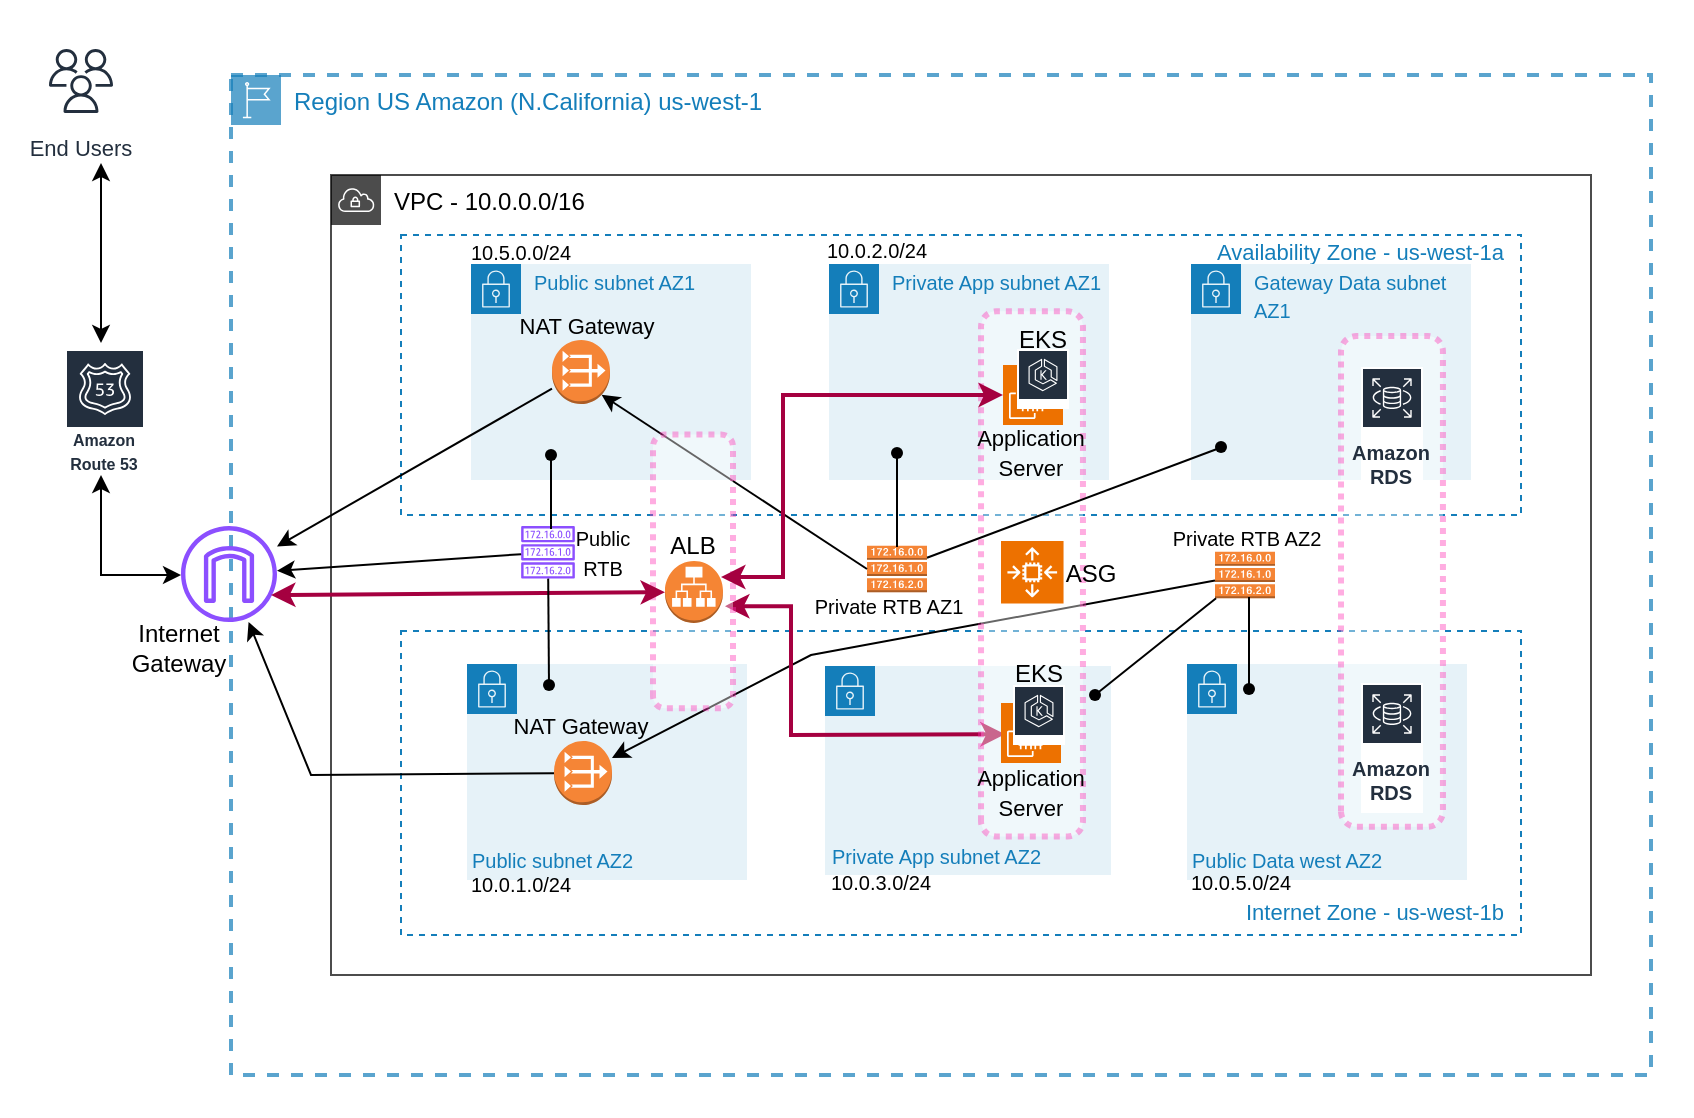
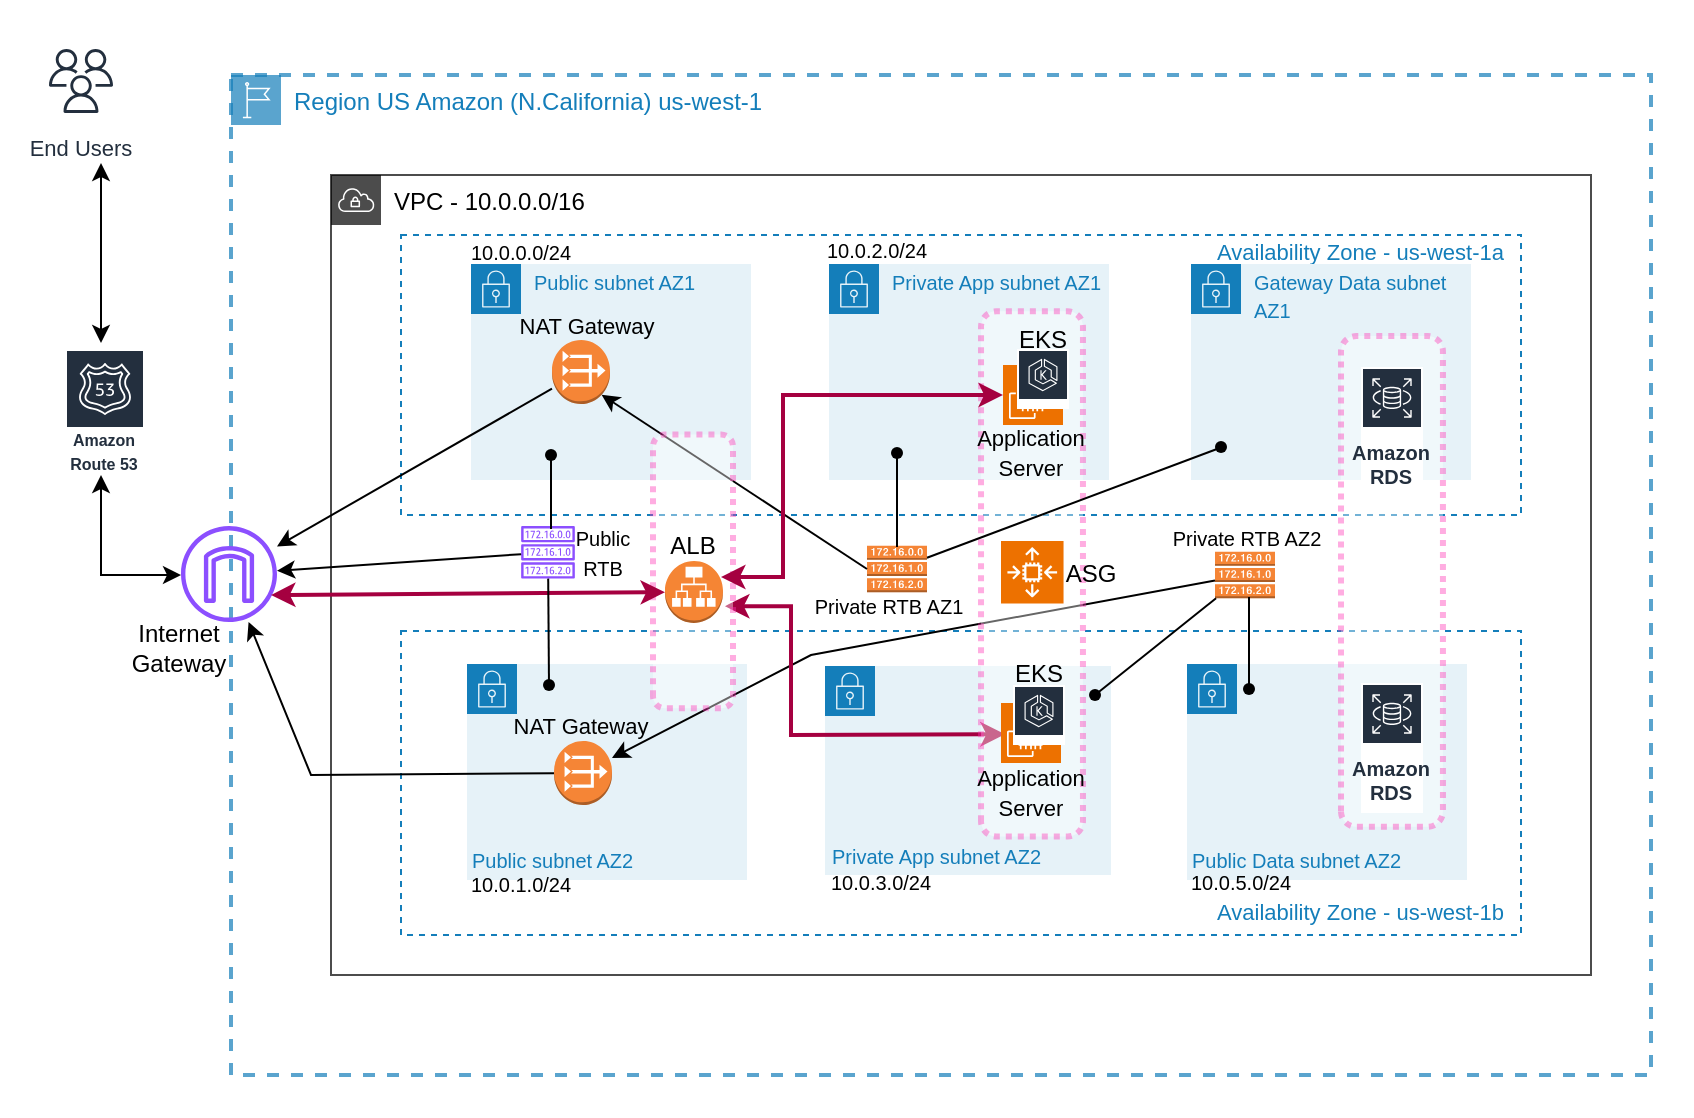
node "10.5.0.0/24": label "10.5.0.0/24" -> "10.0.0.0/24"
node "Public Data west AZ2": label "Public Data west AZ2" -> "Public Data subnet AZ2"
node "Internet Zone - us-west-1b": label "Internet Zone - us-west-1b" -> "Availability Zone - us-west-1b"
